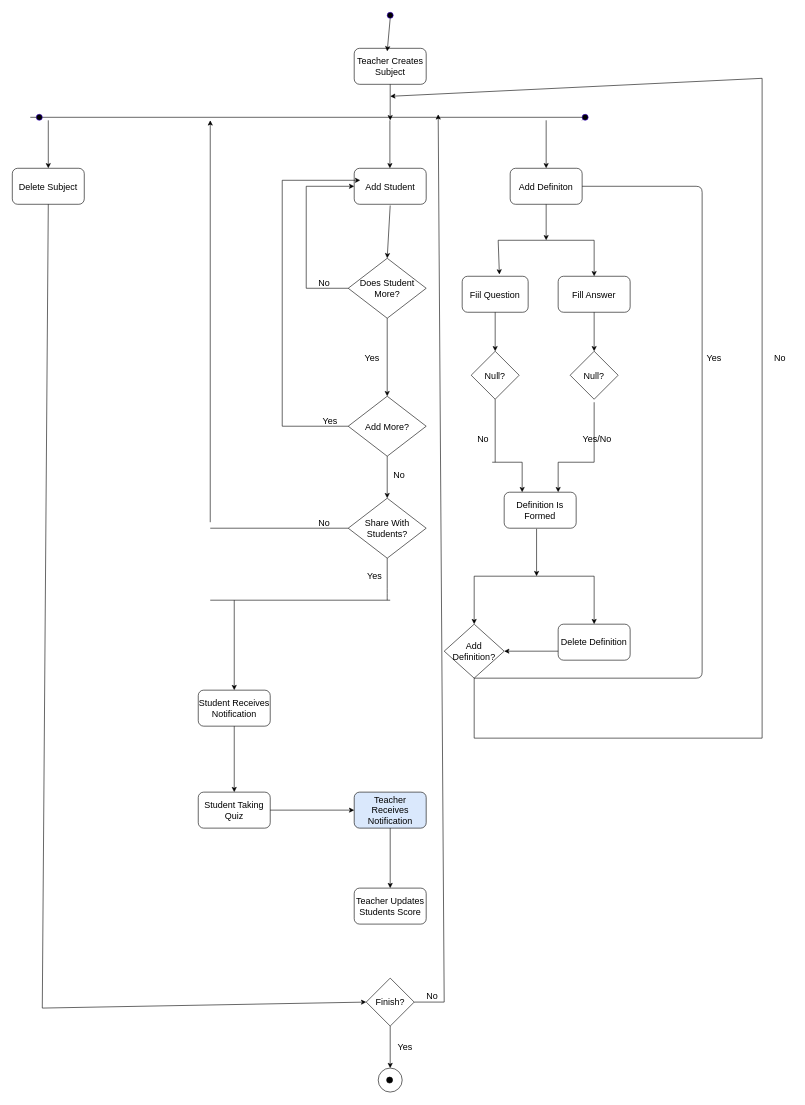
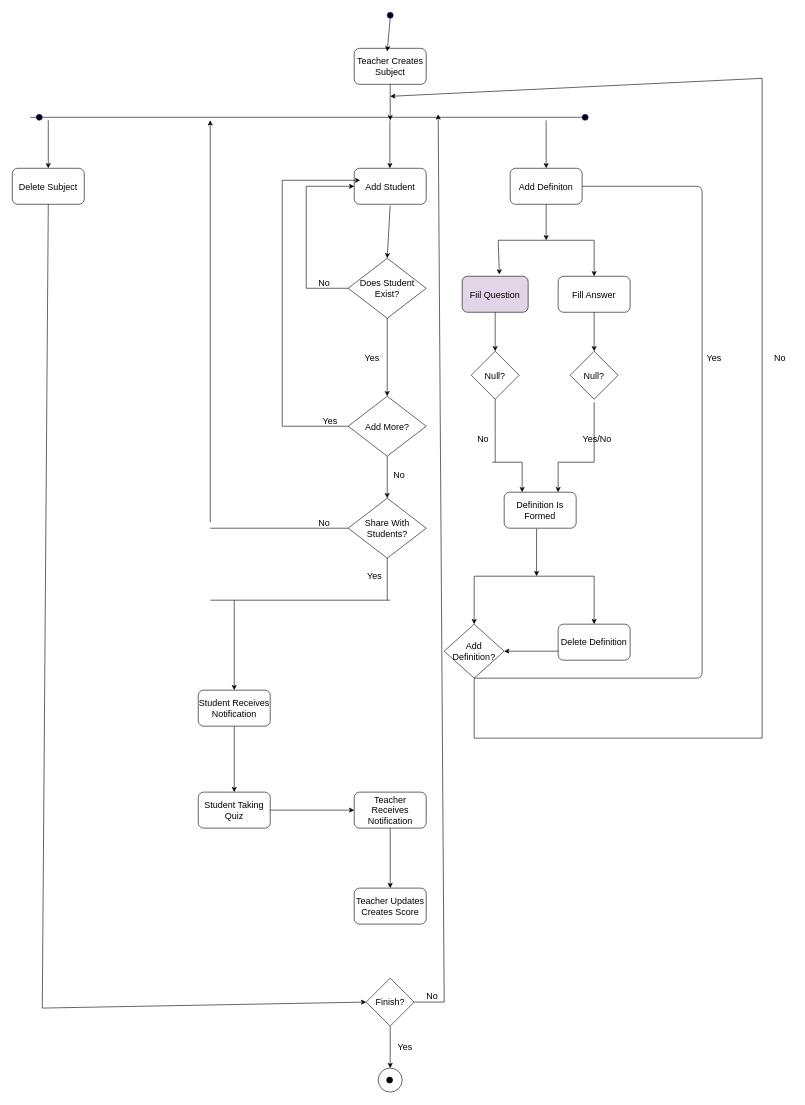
node "Does Student More?": label "Does Student More?" -> "Does Student Exist?"
node "Fiil Question": fillcolor #ffffff -> #e1d5e7
node "Teacher Receives Notification": fillcolor #dae8fc -> #ffffff
node "Teacher Updates Students Score": label "Teacher Updates Students Score" -> "Teacher Updates Creates Score"
